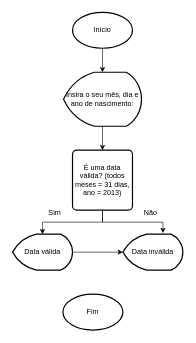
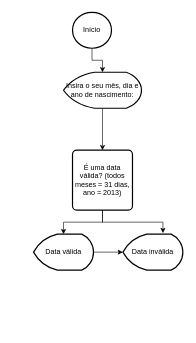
node "Início": size 60x36 -> 39x36
node "Insira o seu mês, dia e ano de nascimento:": size 78x54 -> 78x36
node "Sim": removed
node "Não": removed
node "Data válida": moved (42, 252) -> (63, 252)
node "Fim": removed
